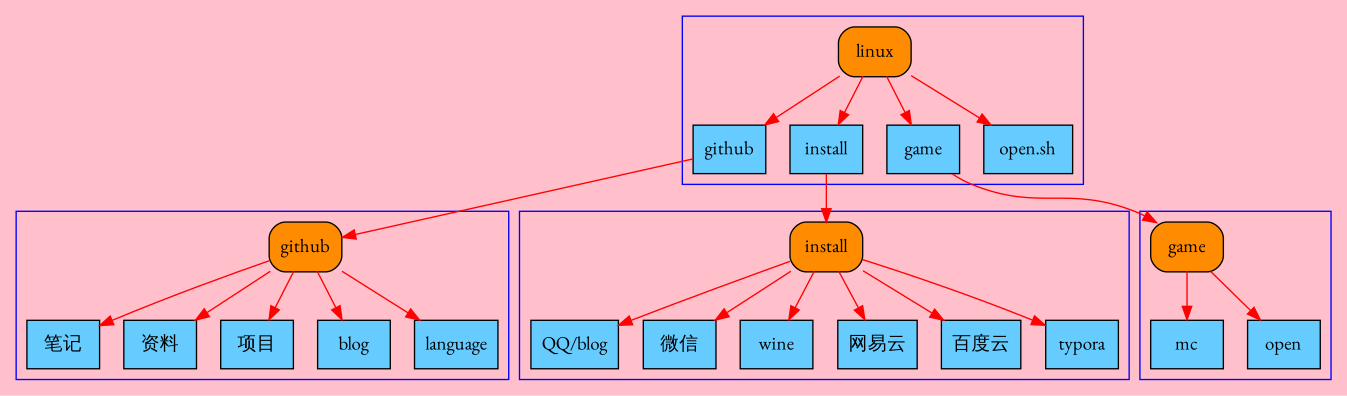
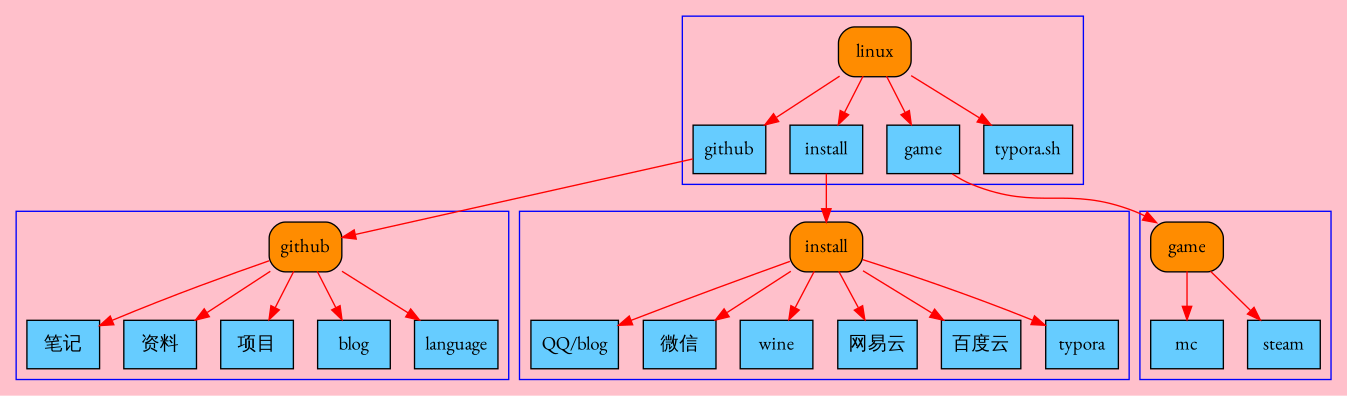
node "open.sh": label "open.sh" -> "typora.sh"
node "open": label "open" -> "steam"
